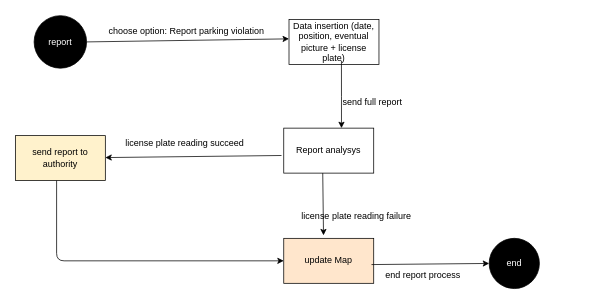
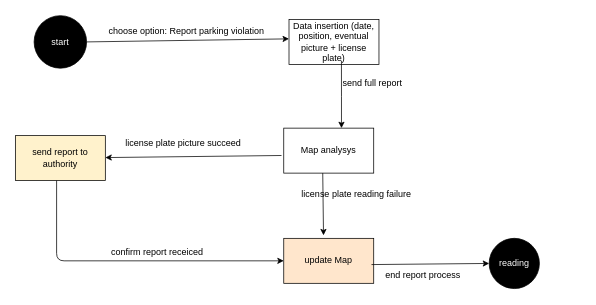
node "report": label "report" -> "start"
node "send full report": moved (383, 102) -> (383, 83)
node "license plate reading succeed": label "license plate reading succeed" -> "license plate picture succeed"
node "Report analysys": label "Report analysys" -> "Map analysys"
node "license plate reading failure": moved (372, 216) -> (372, 194)
node "confirm report receiced": added
node "end": label "end" -> "reading"
